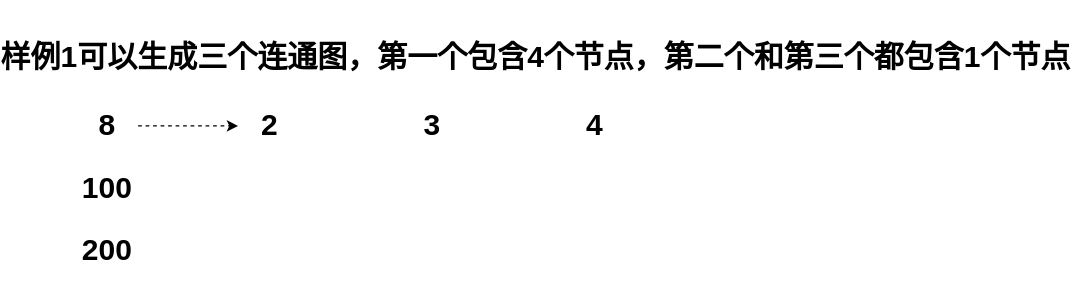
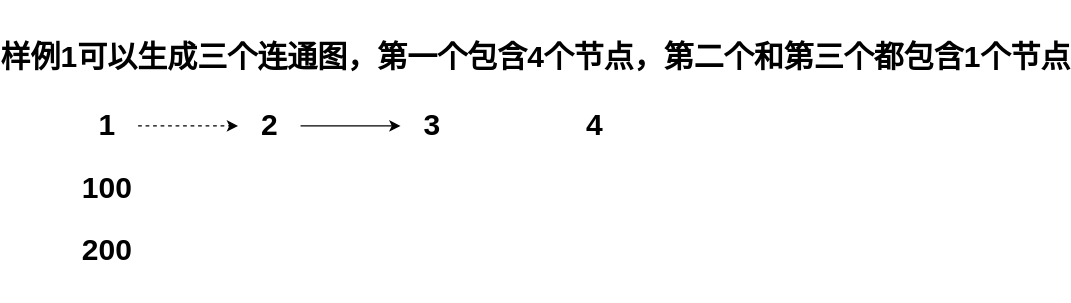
node "8": label "8" -> "1"
edge "2" -> "3": added
